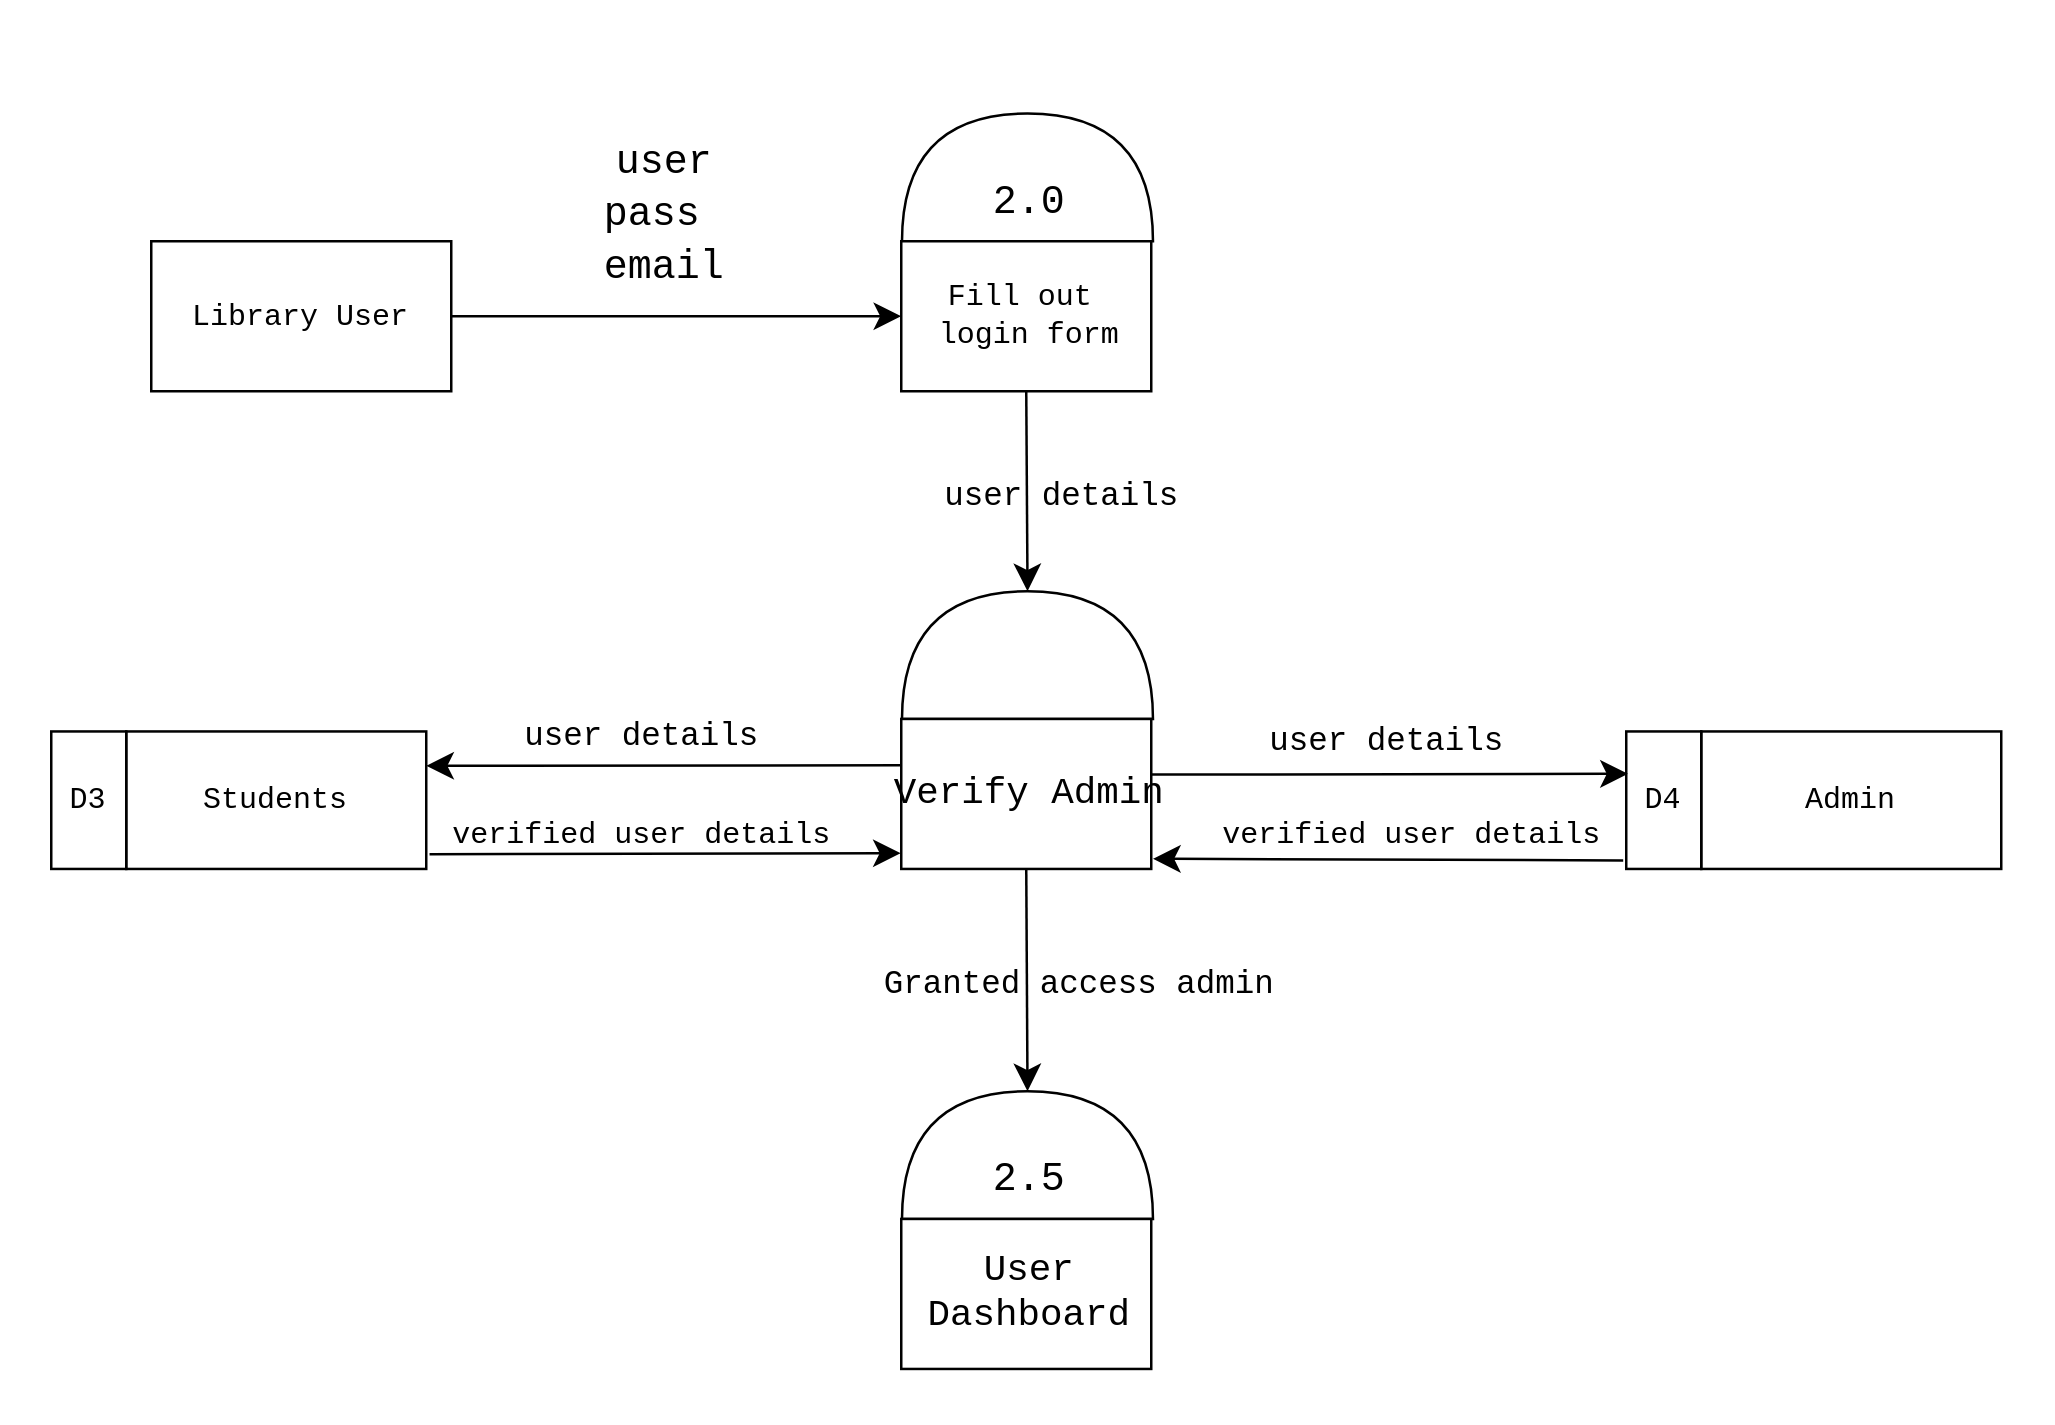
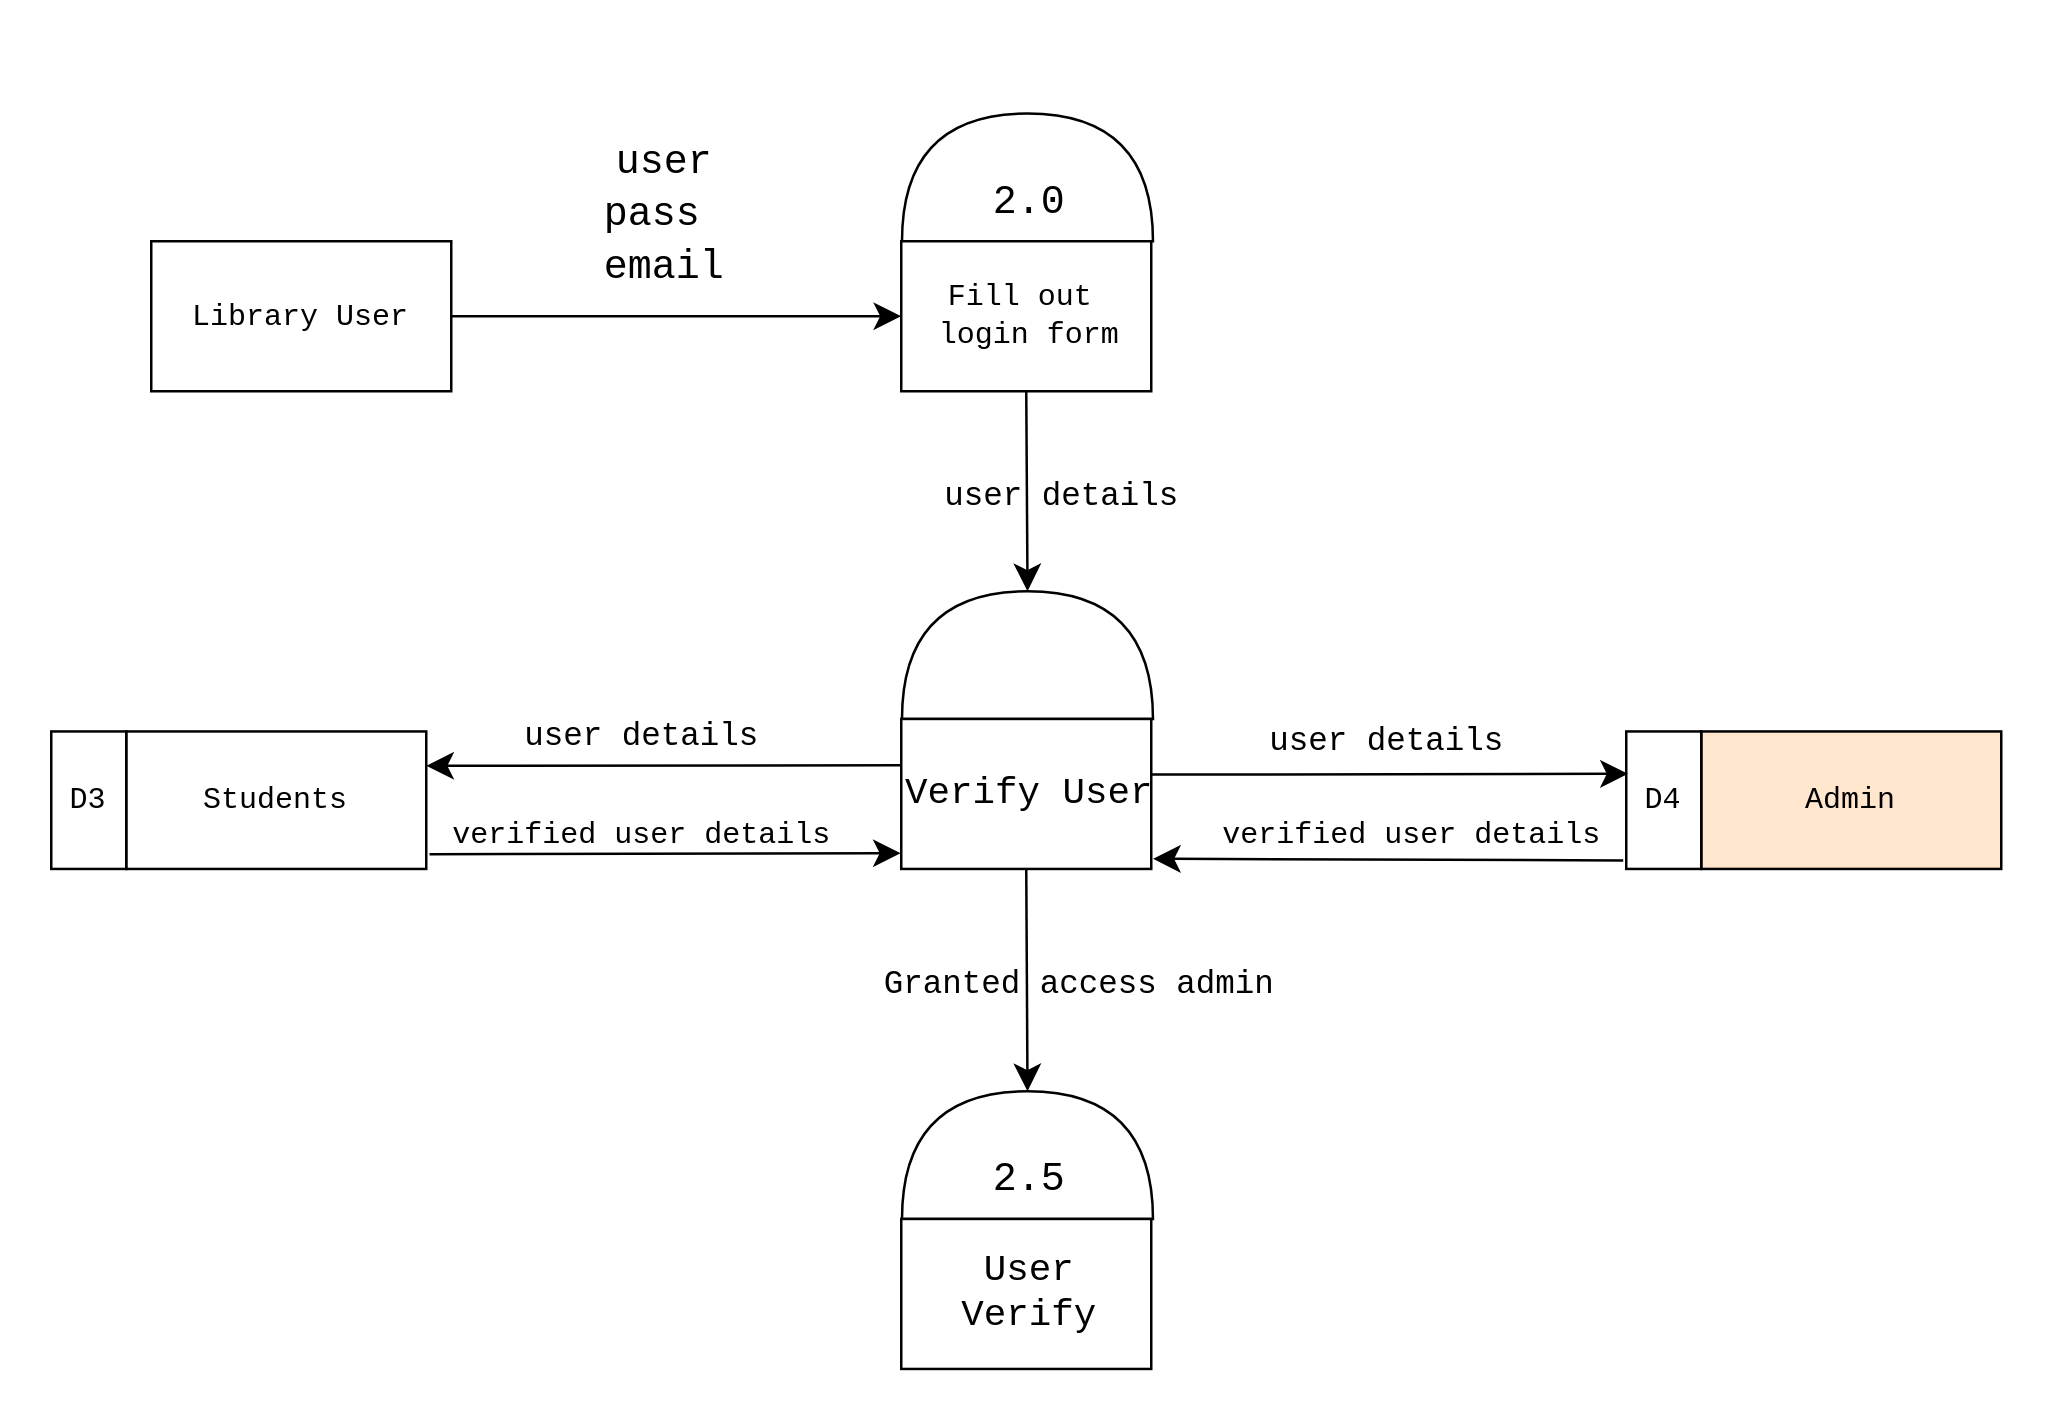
node "Verify Admin": label "Verify Admin" -> "Verify User"
node "Admin": fillcolor #ffffff -> #ffe6cc
node "User Dashboard": label "User Dashboard" -> "User Verify"
